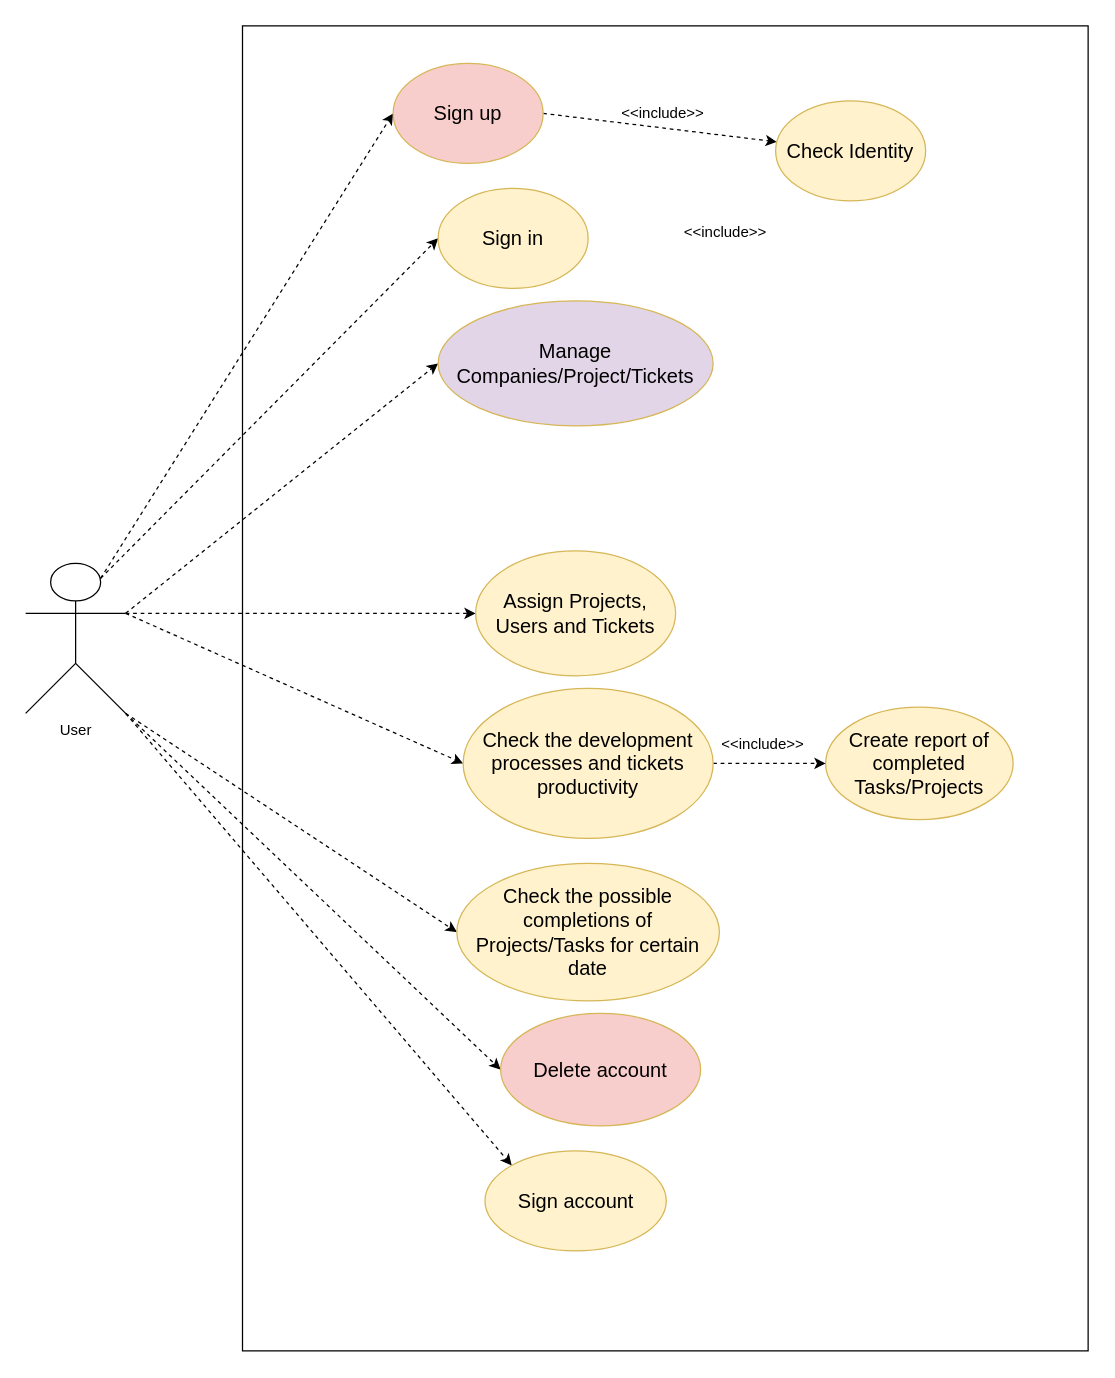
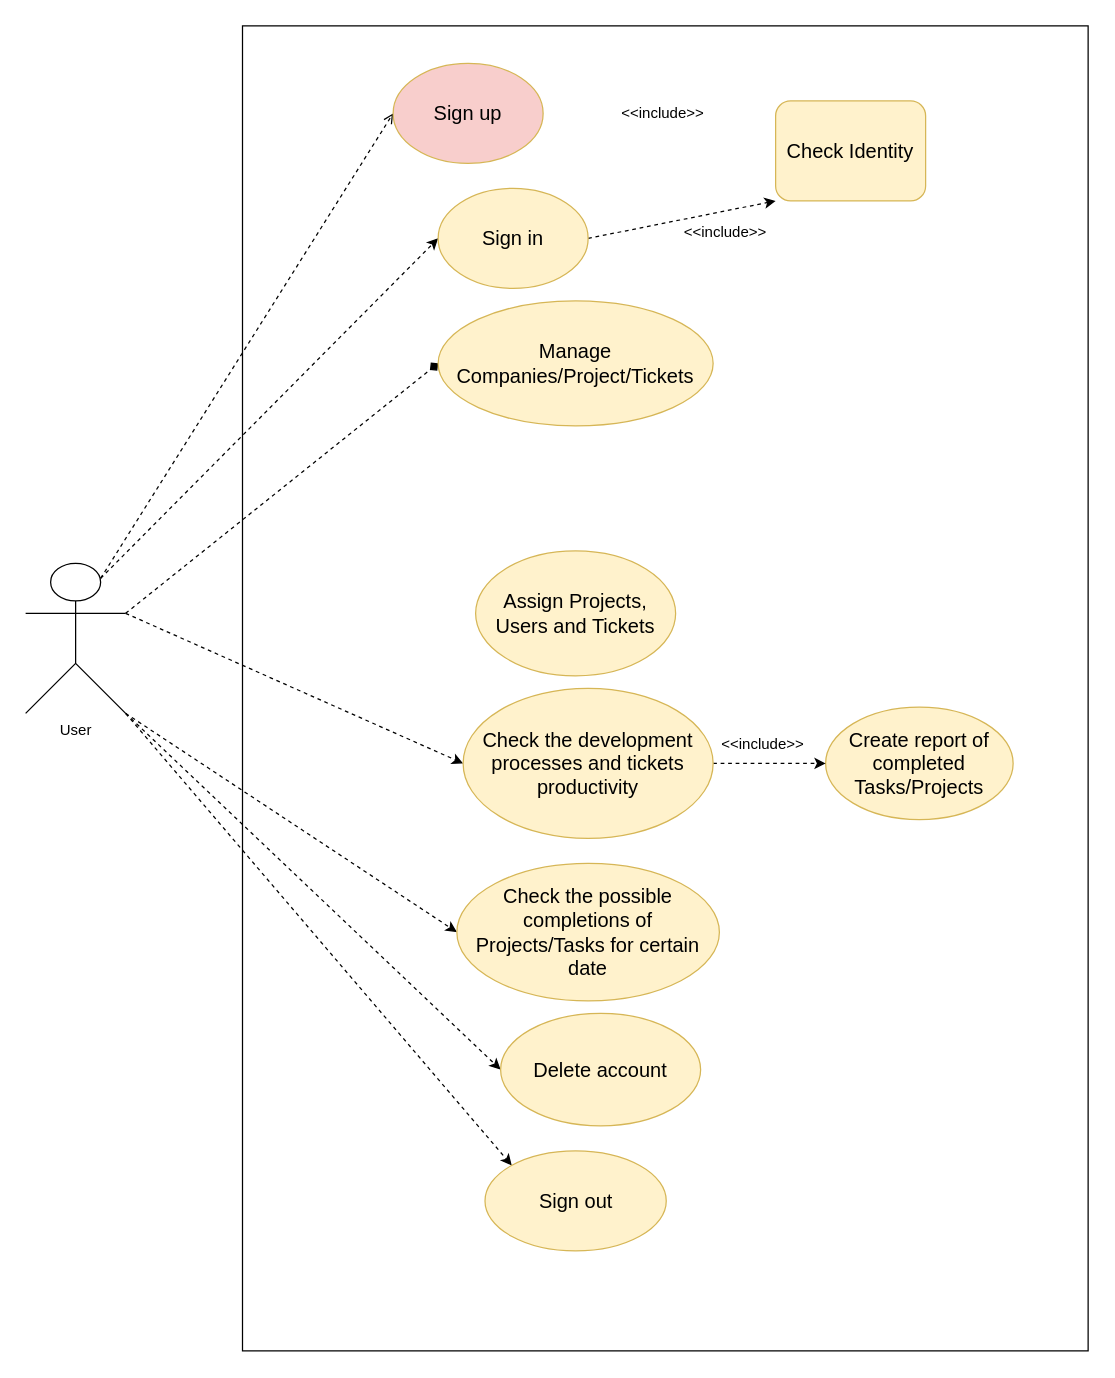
edge "User" -> "Sign up": arrowhead classic -> open
edge "Sign up" -> "Check Identity": removed
node "Check Identity": shape ellipse -> rounded rectangle
edge "Sign in" -> "Check Identity": added
node "Manage Companies/Project/Tickets": fillcolor #e1d5e7 -> #fff2cc
edge "User" -> "Manage Companies/Project/Tickets": arrowhead classic -> diamond
edge "User" -> "Assign Projects, Users and Tickets": removed
node "Delete account": fillcolor #f8cecc -> #fff2cc
node "Sign account": label "Sign account" -> "Sign out"
